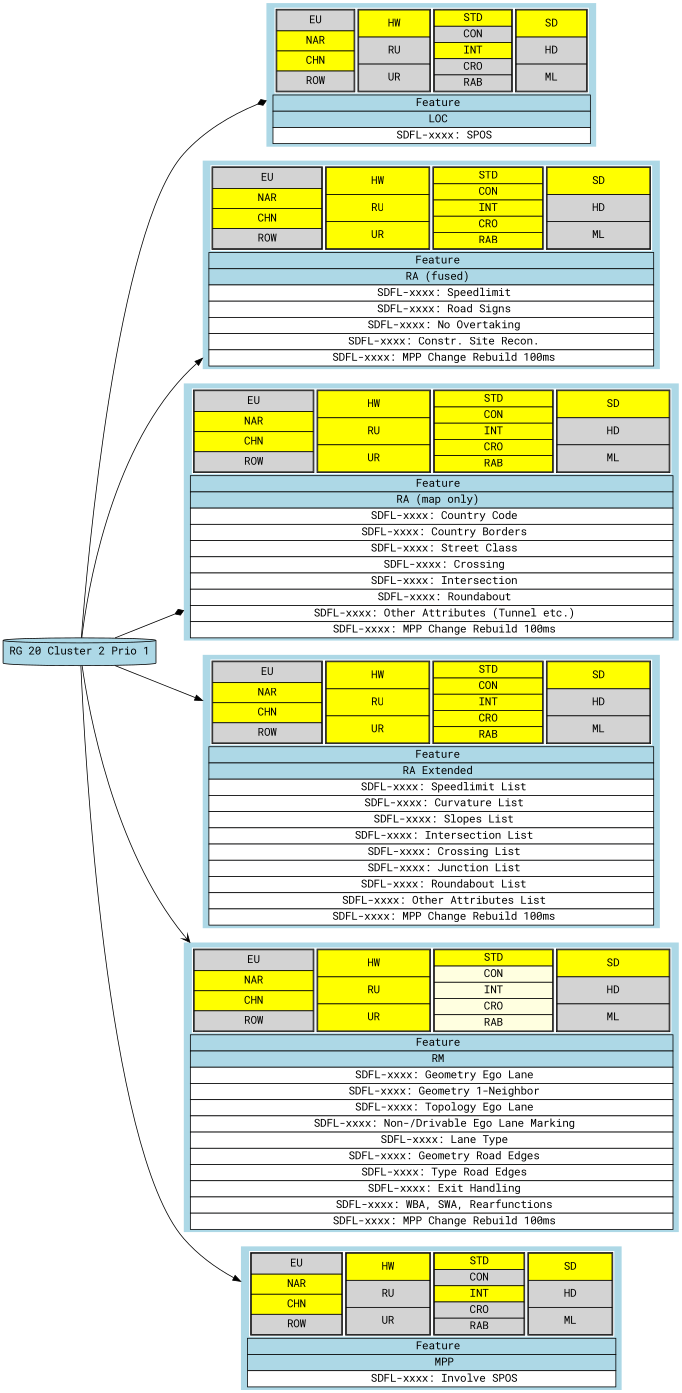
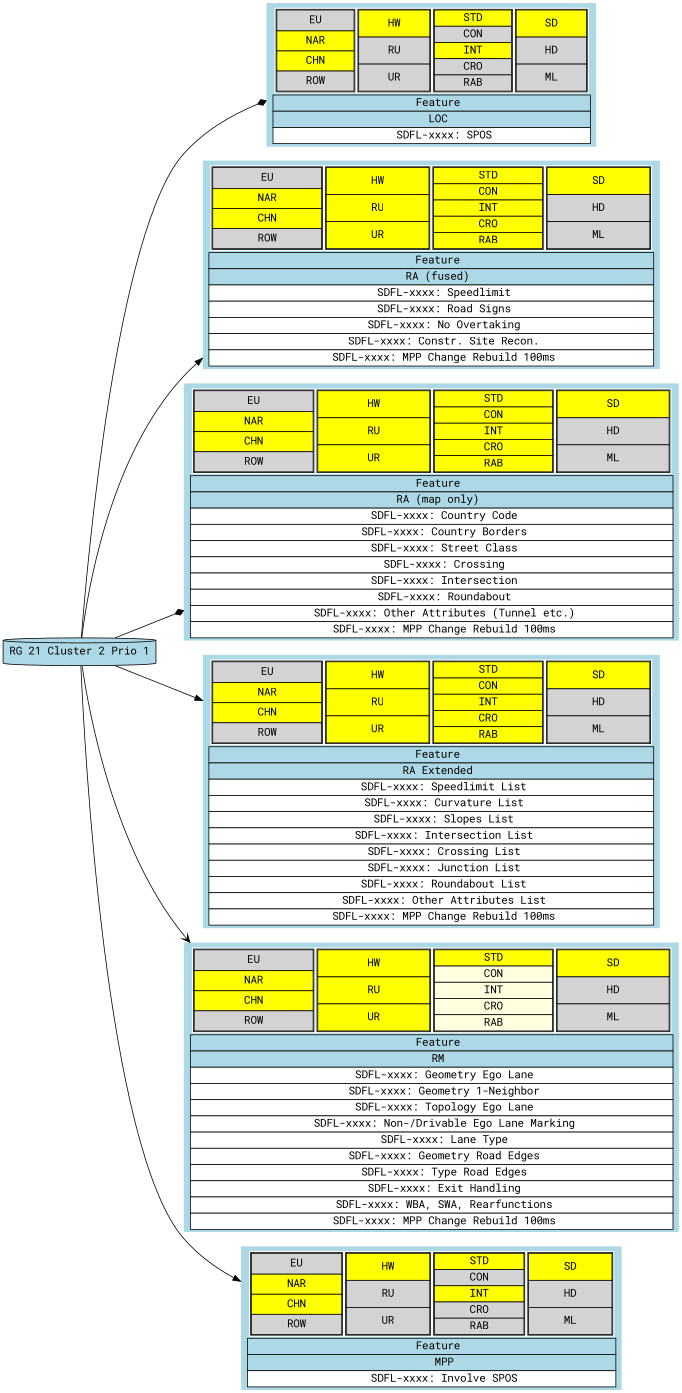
node "RG 20 Cluster 2 Prio 1": label "RG 20 Cluster 2 Prio 1" -> "RG 21 Cluster 2 Prio 1"
